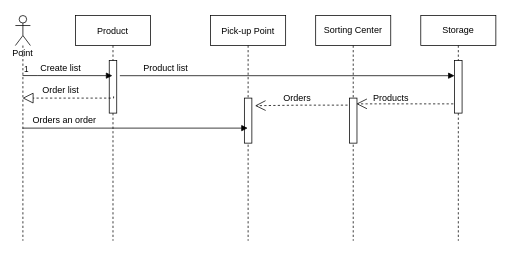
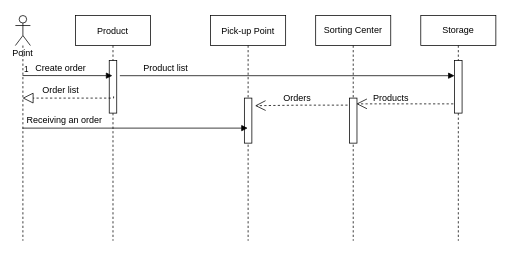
node "Create list": label "Create list" -> "Create order"
node "Orders an order": label "Orders an order" -> "Receiving an order"
